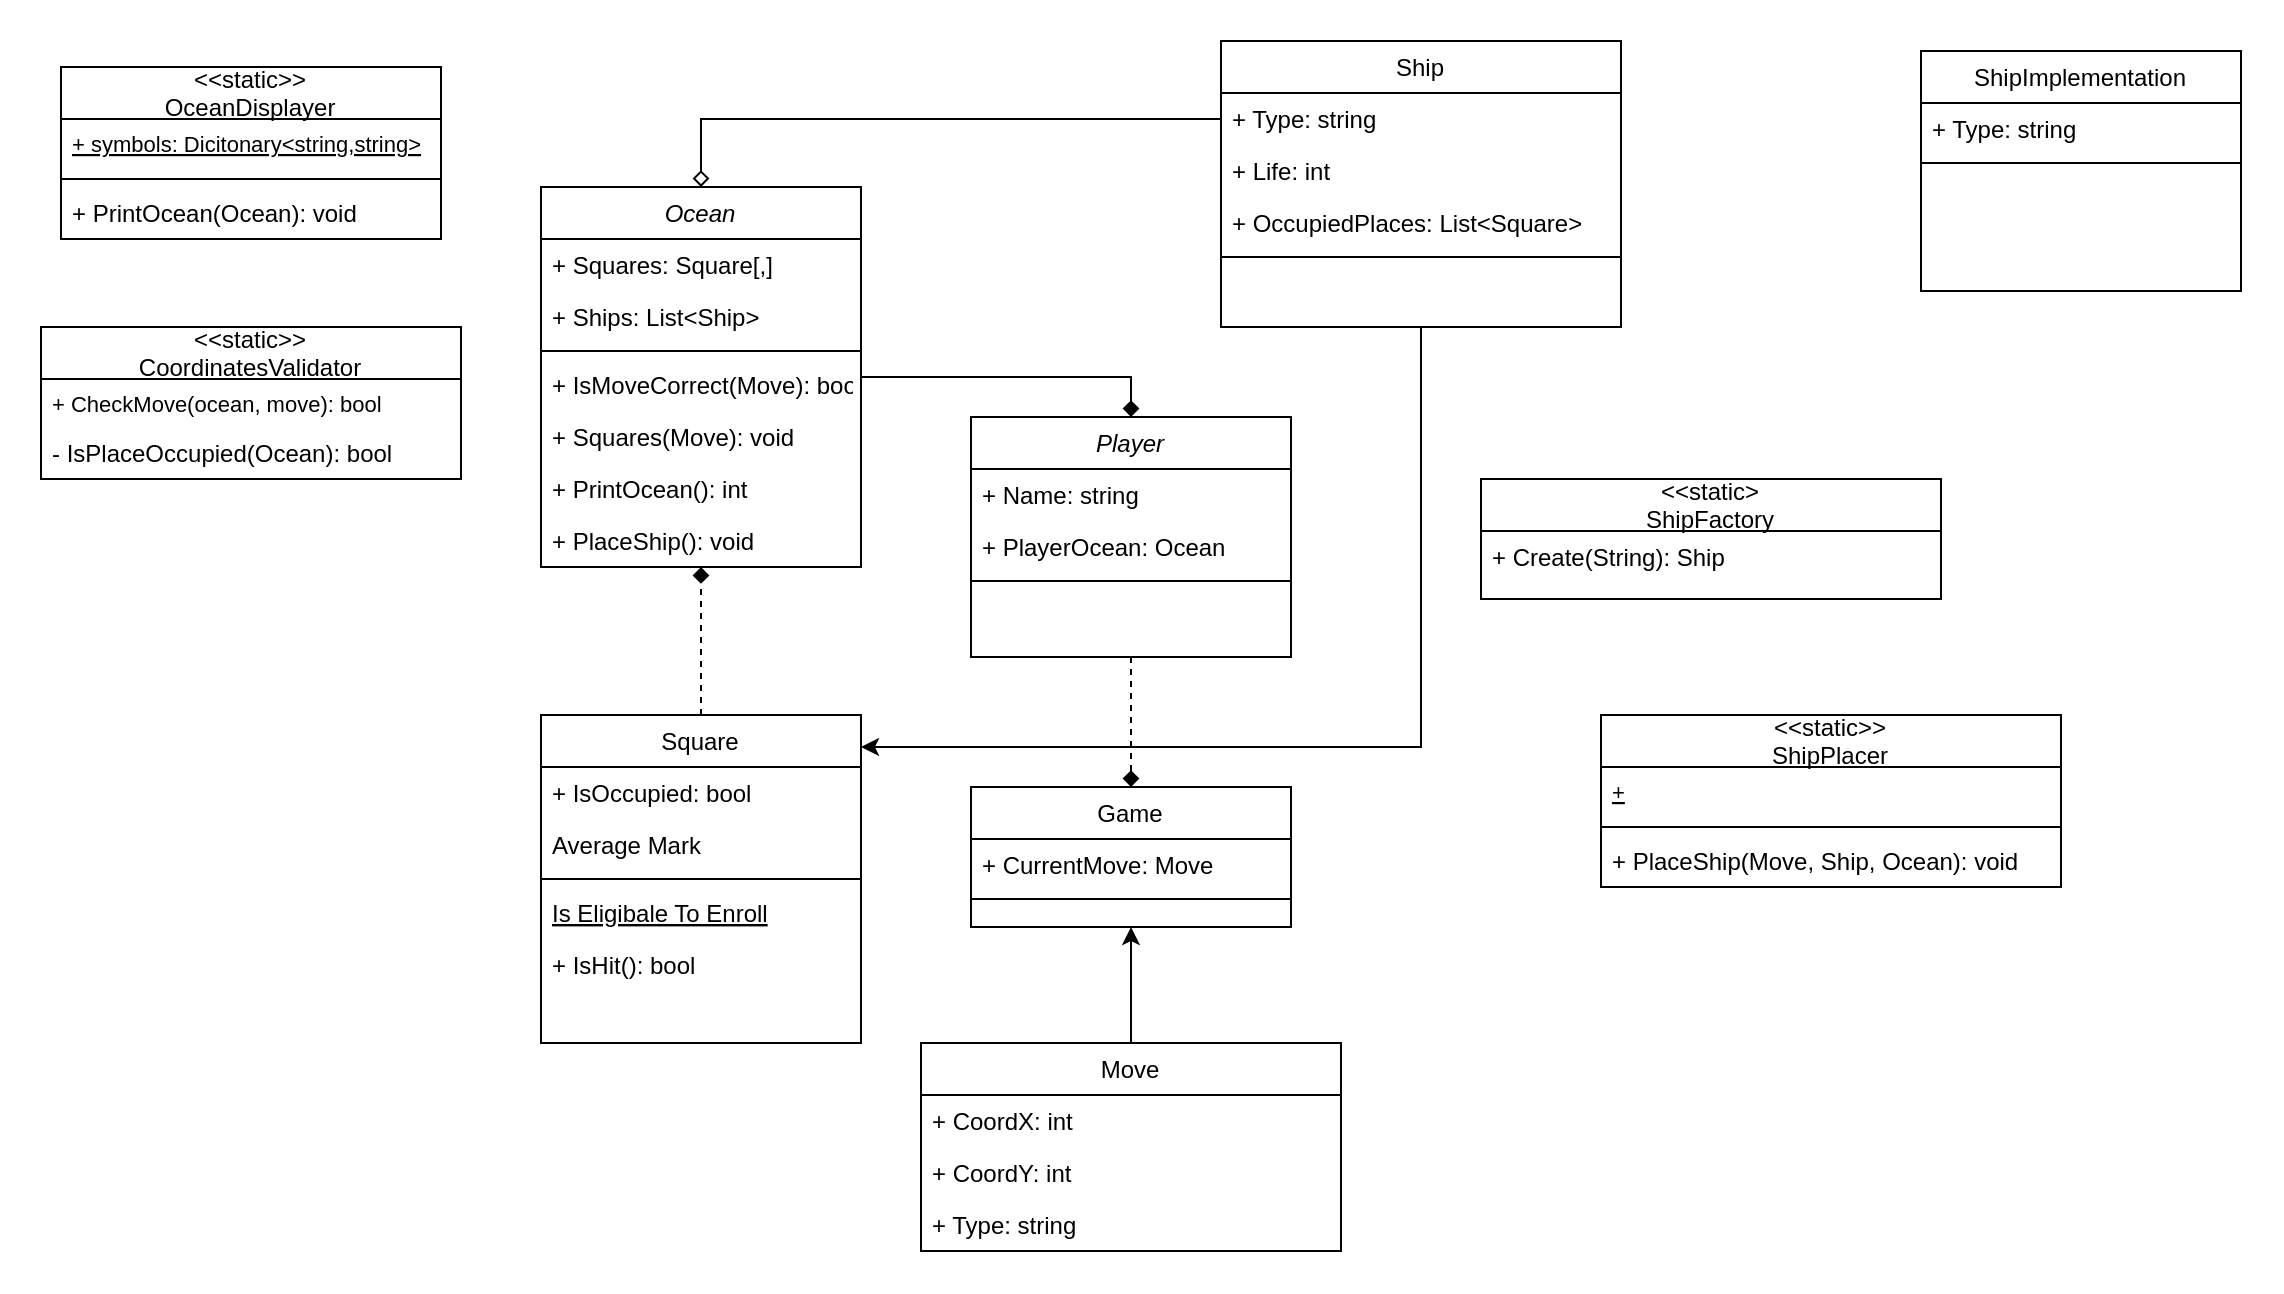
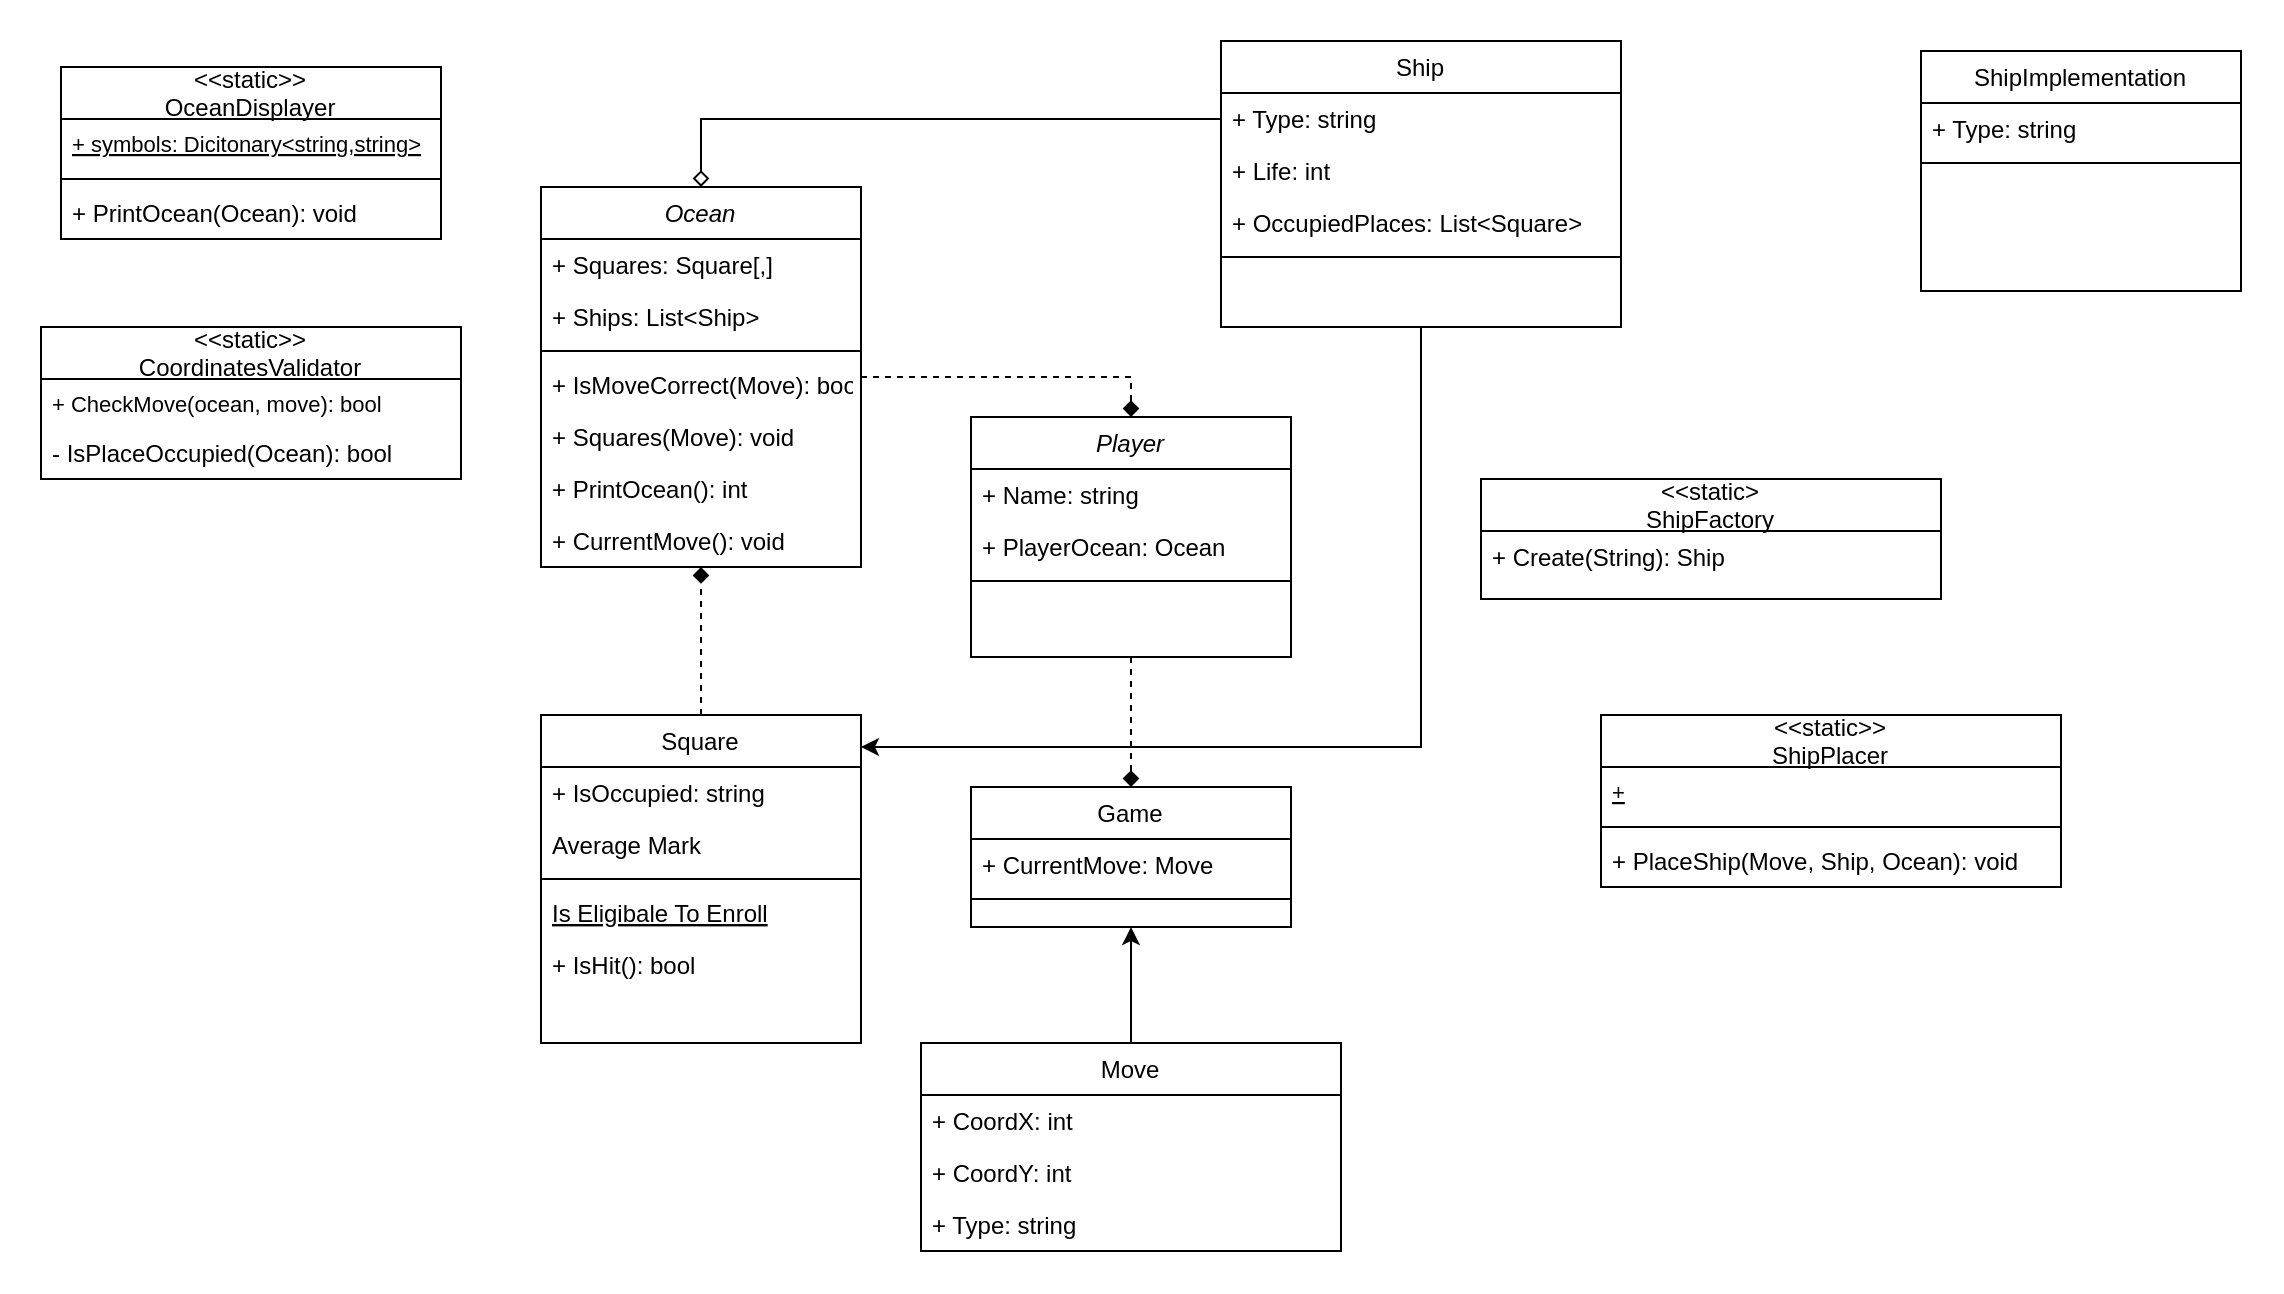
edge "Ocean" -> "Player": style solid -> dashed
node "+ PlaceShip(): void": label "+ PlaceShip(): void" -> "+ CurrentMove(): void"
node "+ IsOccupied: bool": label "+ IsOccupied: bool" -> "+ IsOccupied: string"
